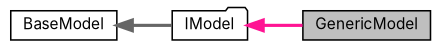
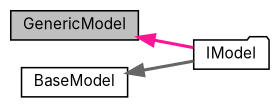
edge "GenericModel" -> "IModel": reversed
